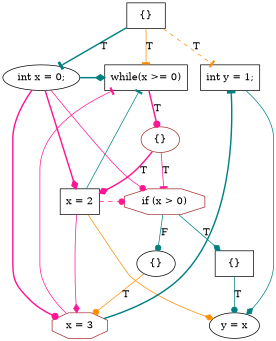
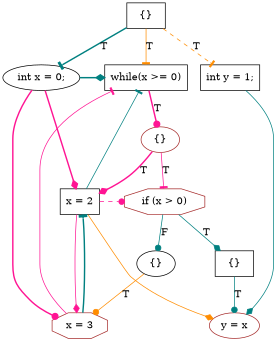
edge "int x = 0;" -> "if (x > 0)": removed
edge "x = 3" -> "int y = 1;": now "x = 3" -> "x = 2"
node "y = x": color black -> brown
